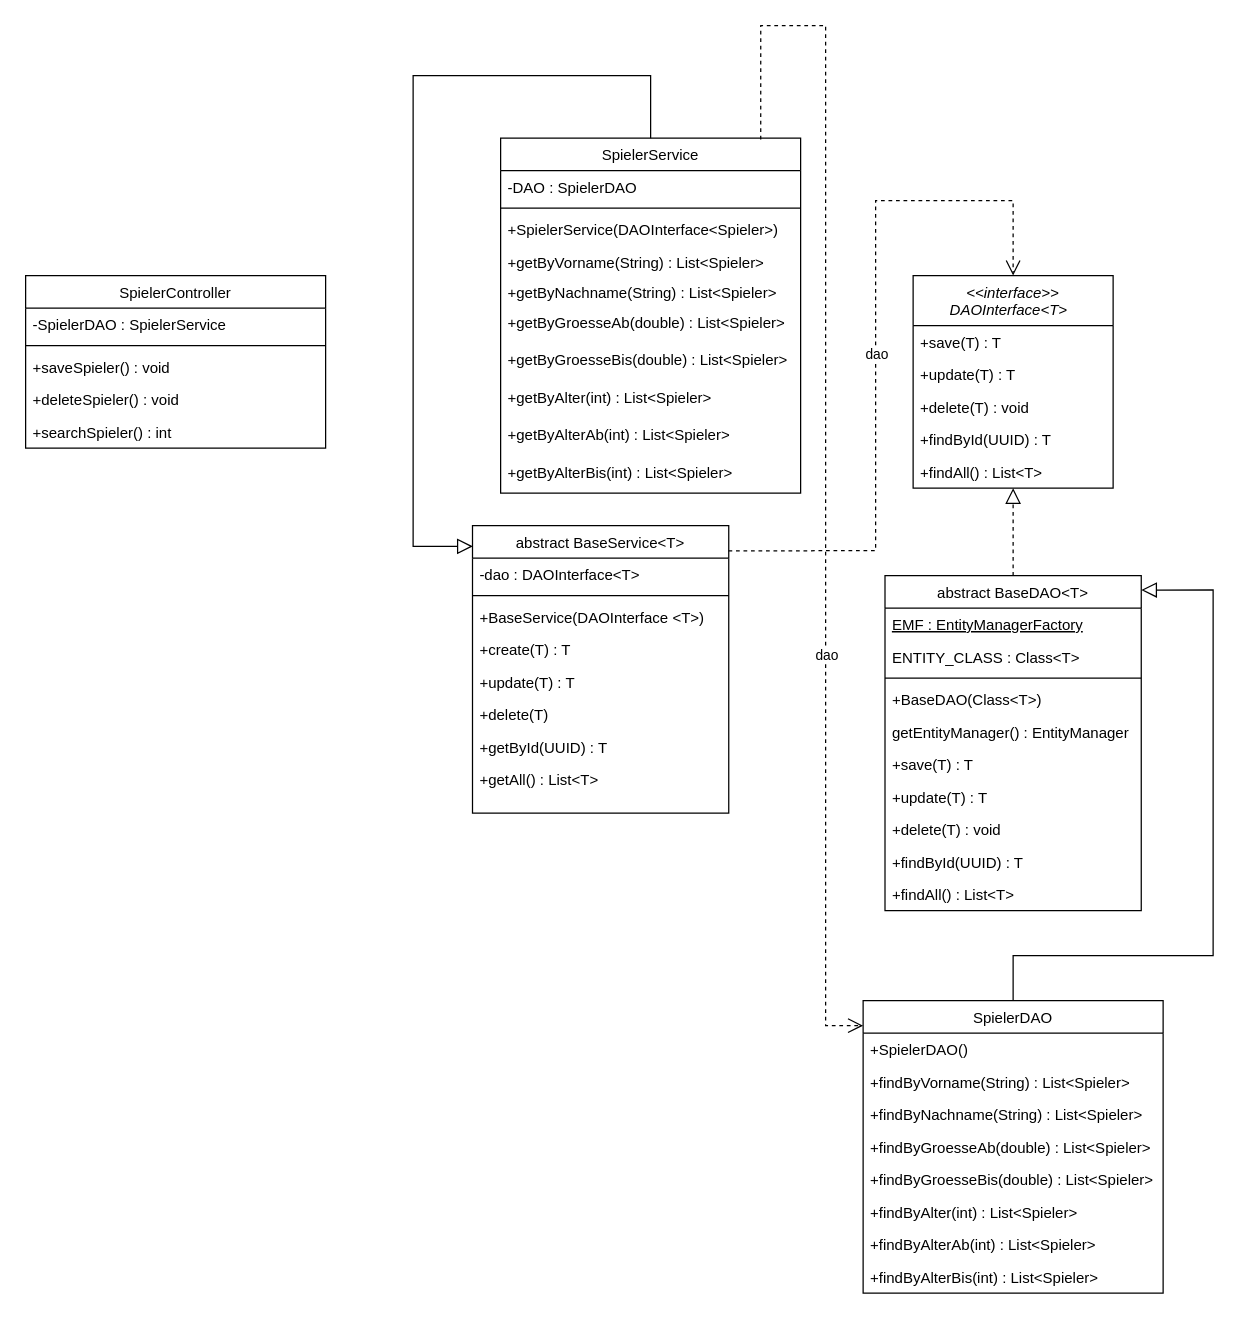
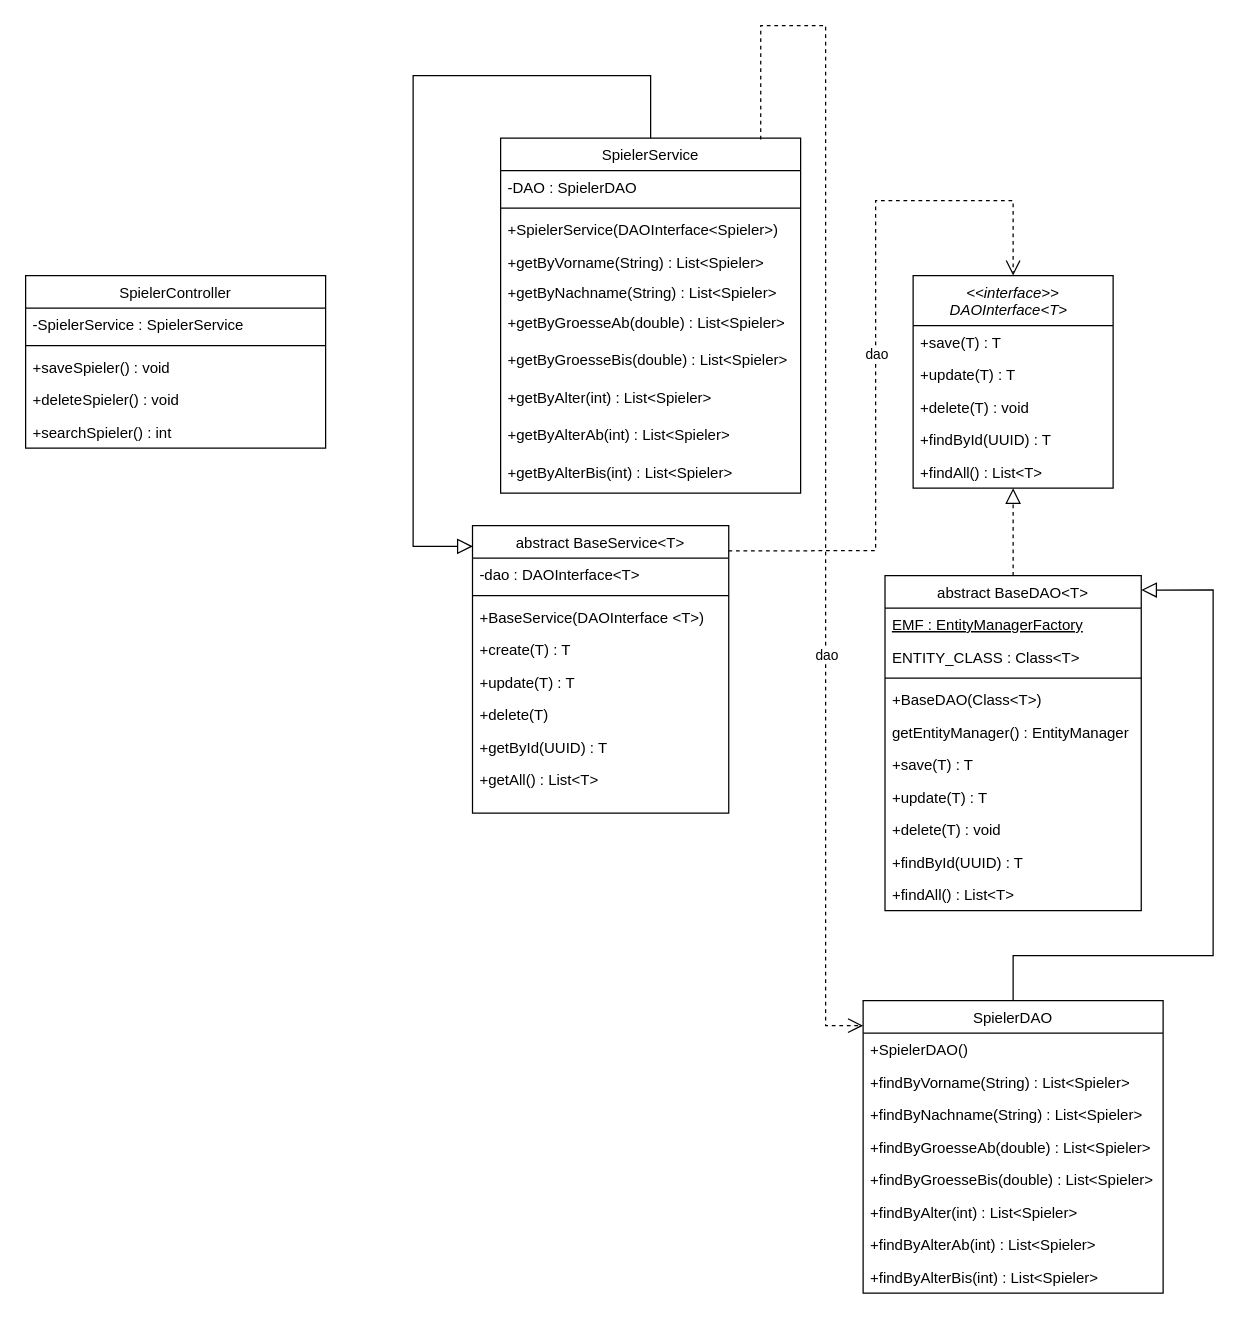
node "-SpielerDAO : SpielerService": label "-SpielerDAO : SpielerService" -> "-SpielerService : SpielerService"
